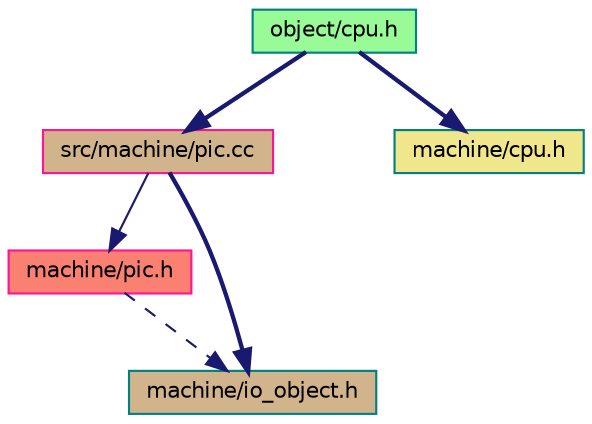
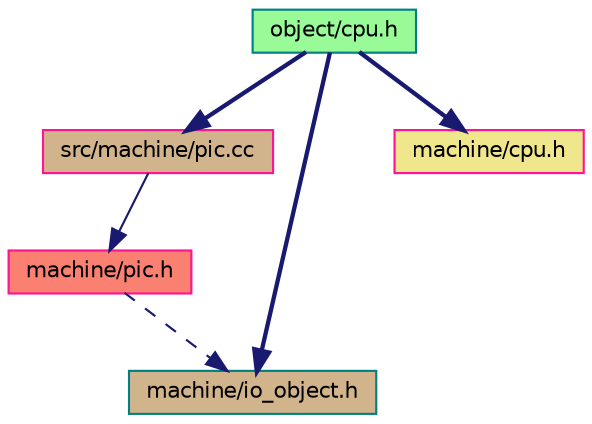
node "machine/cpu.h": color teal -> deeppink
edge "src/machine/pic.cc" -> "machine/io_object.h": now "object/cpu.h" -> "machine/io_object.h"
